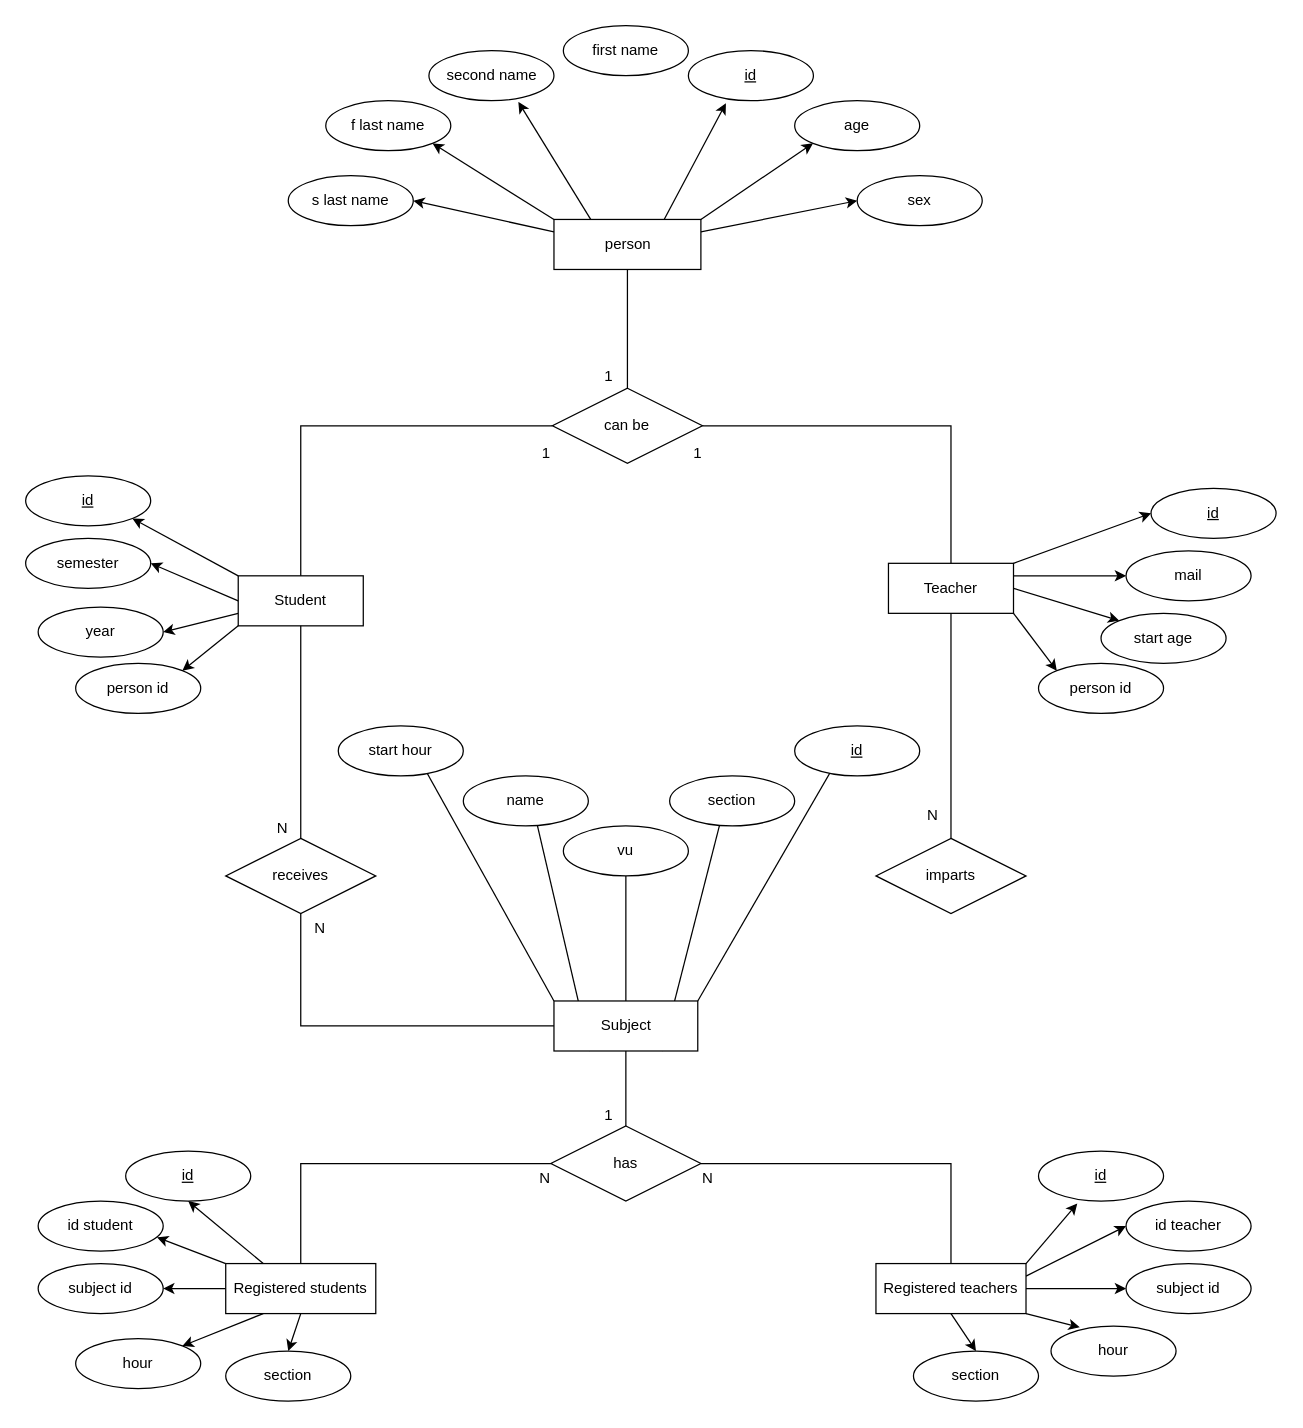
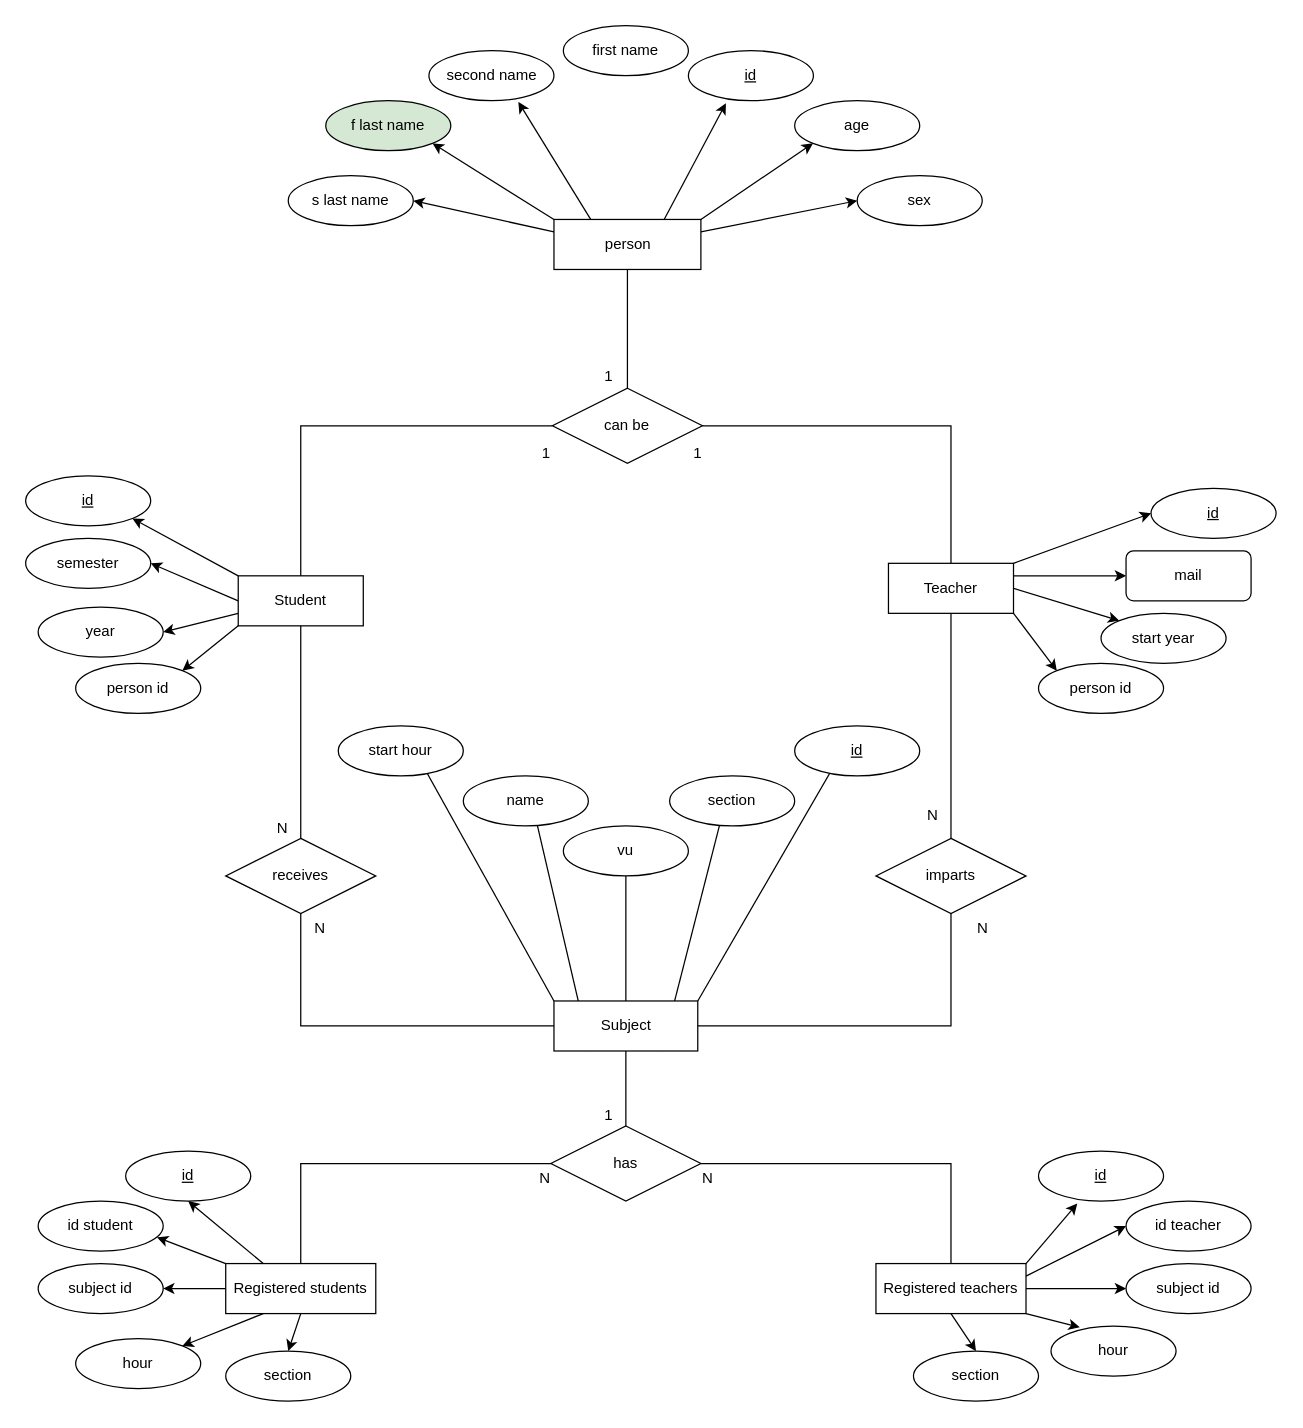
node "f last name": fillcolor #ffffff -> #d5e8d4
node "mail": shape ellipse -> rounded rectangle
node "start age": label "start age" -> "start year"
edge "imparts" -- "Subject": added, label "N"
